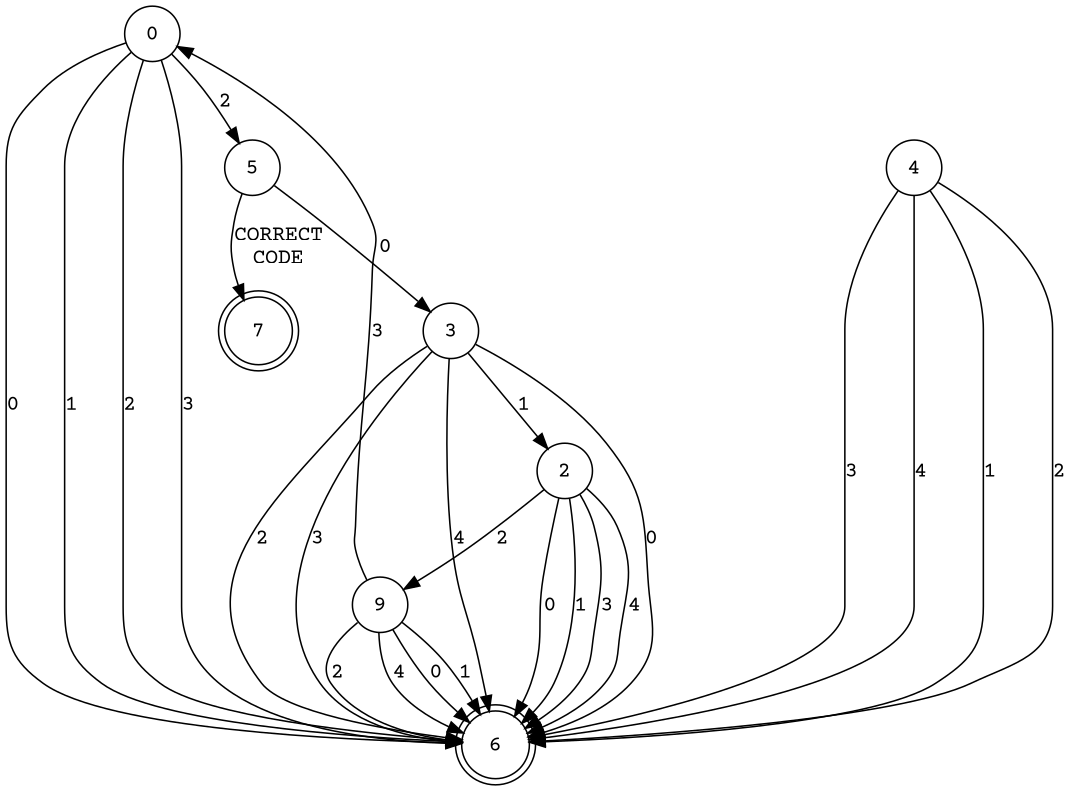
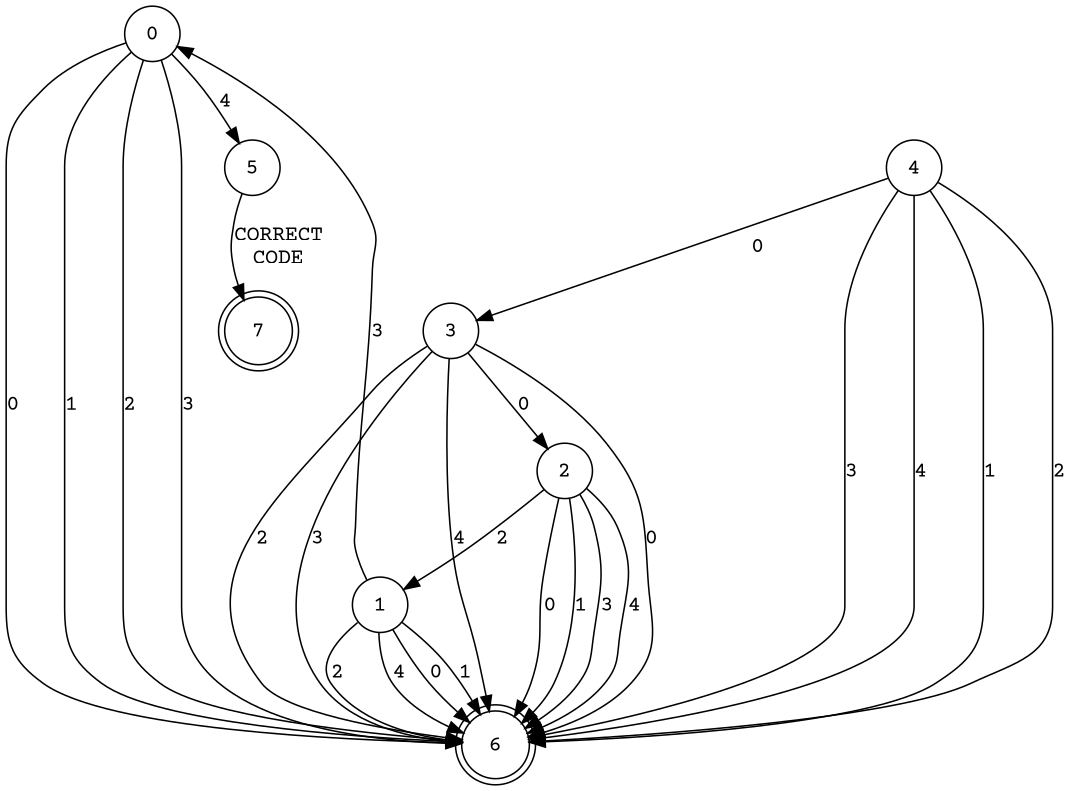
edge "0" -> "5": label "2" -> "4"
edge "5" -> "3": now "4" -> "3"
edge "3" -> "2": label "1" -> "0"
node "9": label "9" -> "1"
